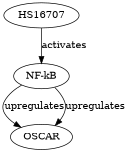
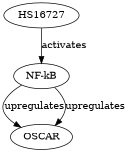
node "HS16707": label "HS16707" -> "HS16727"
